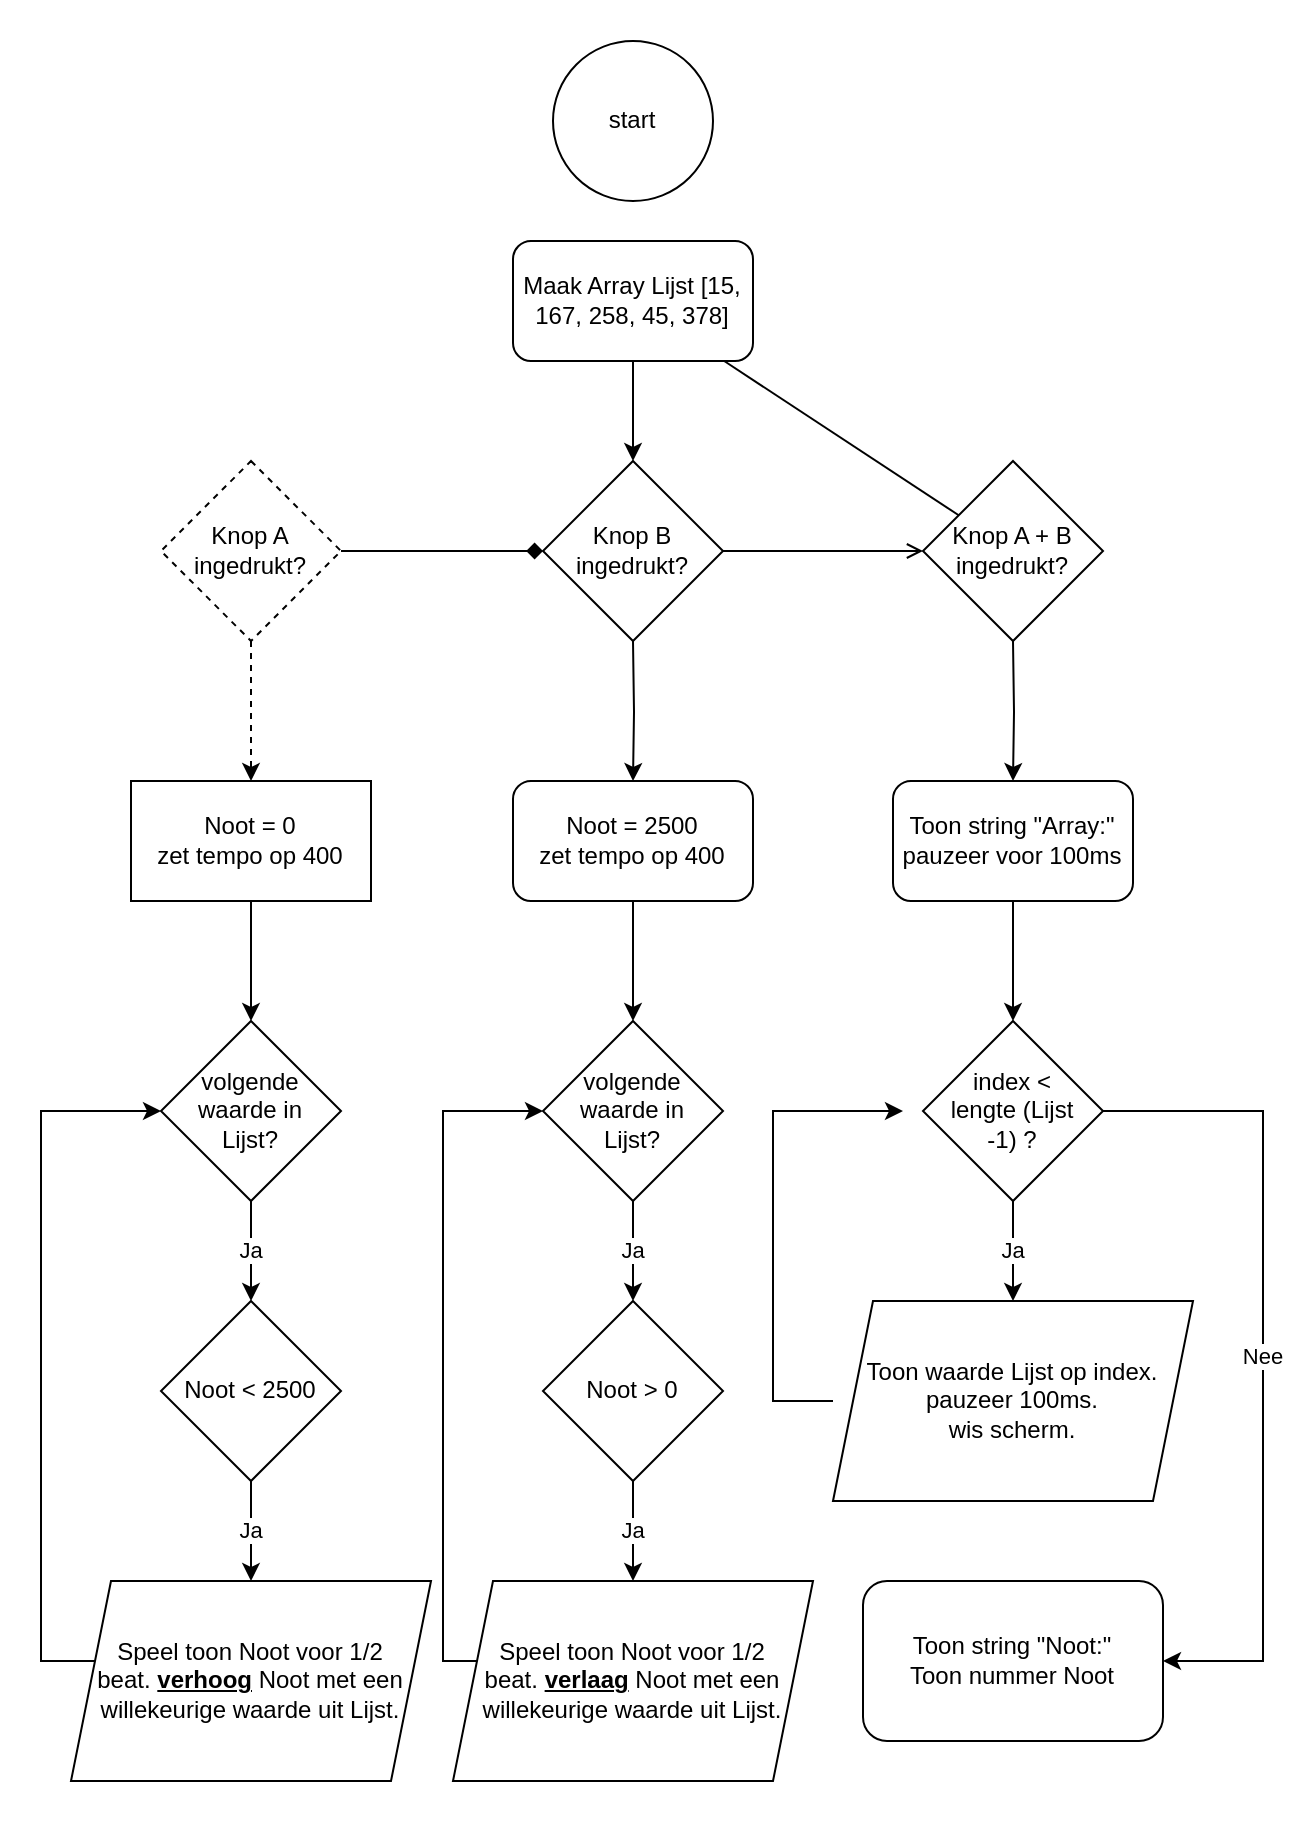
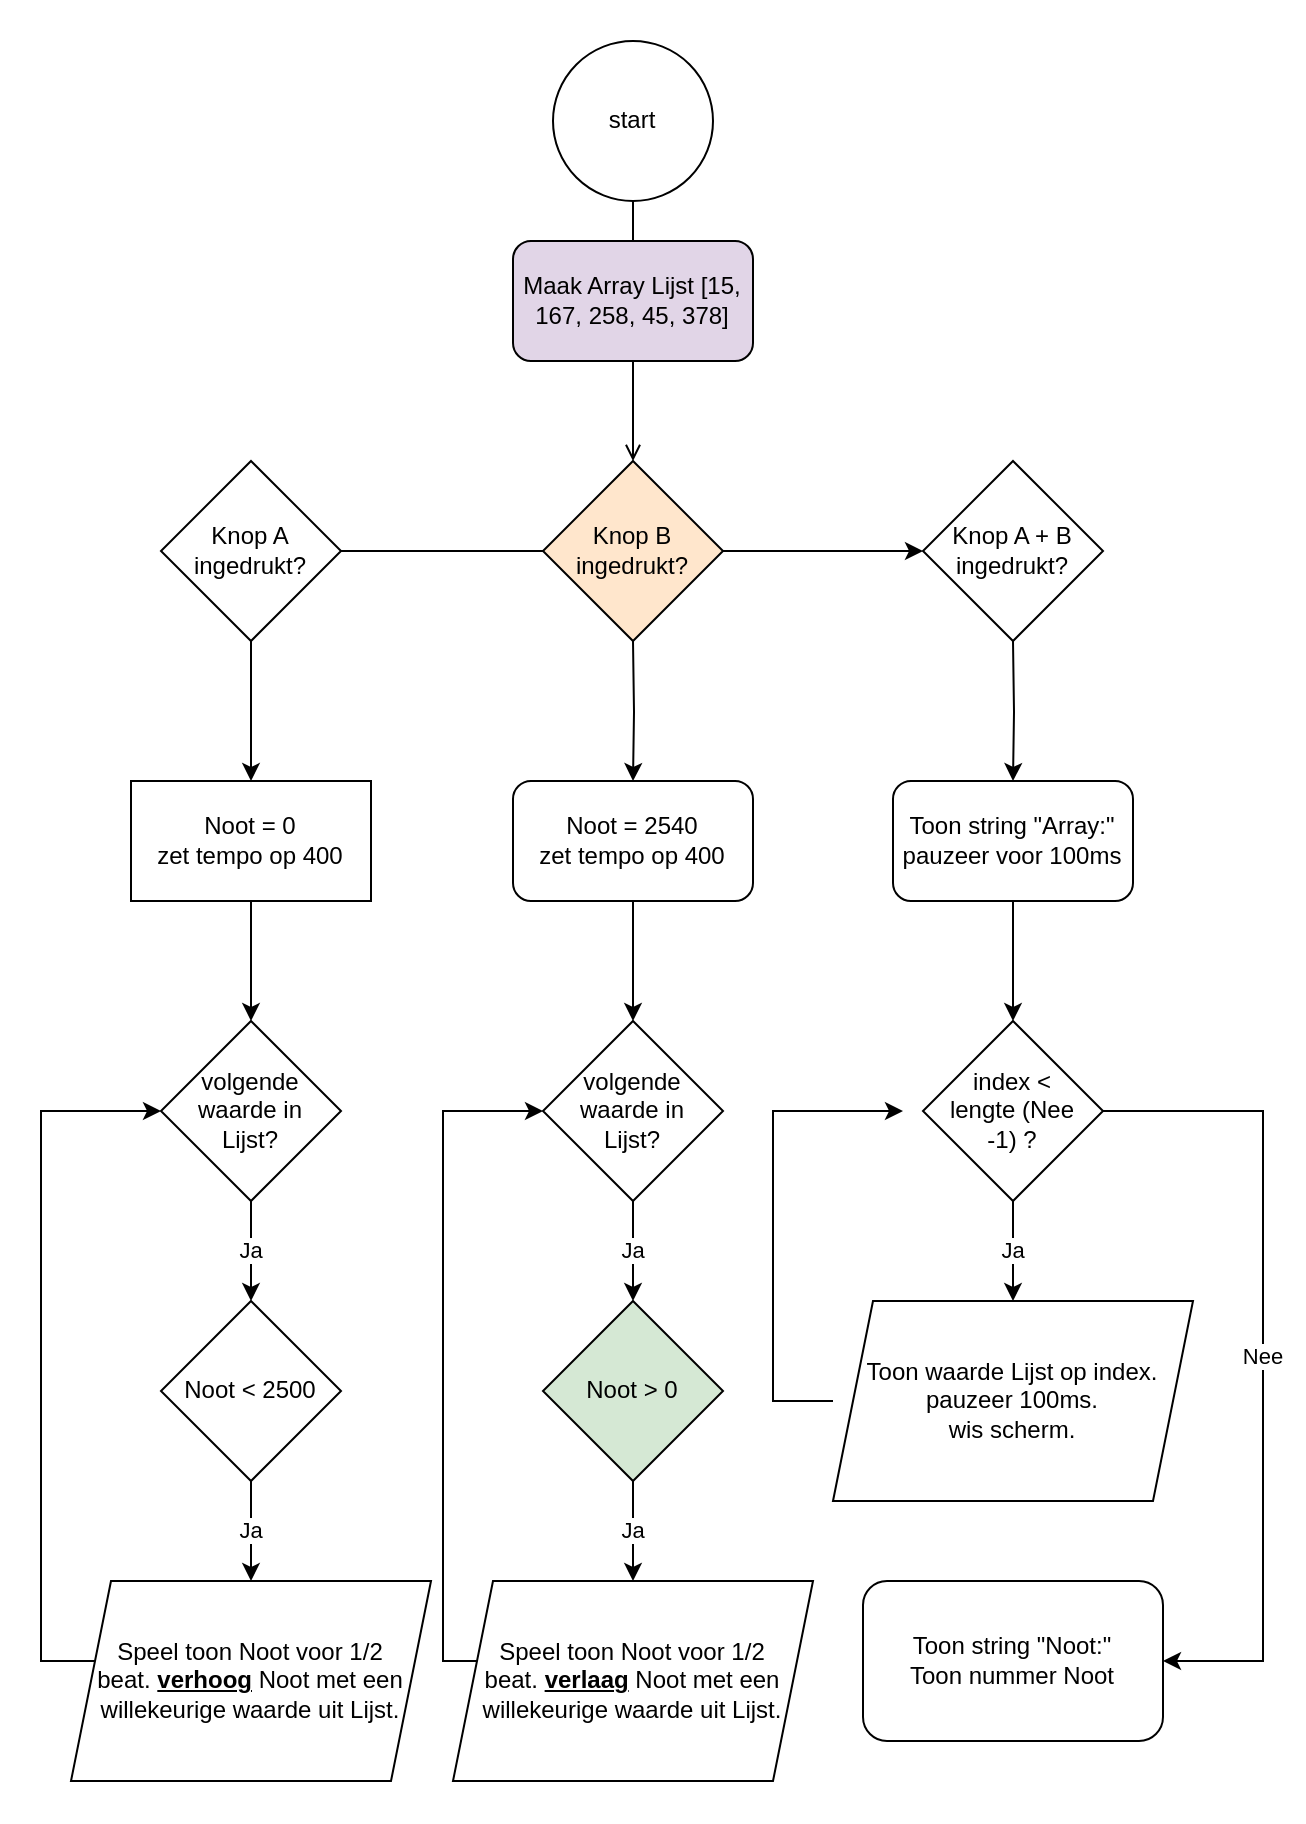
node "Maak Array Lijst [15, 167, 258, 45, 378]": fillcolor #ffffff -> #e1d5e7
edge "Maak Array Lijst [15, 167, 258, 45, 378]" -- "Knop A + B ingedrukt?": now "Maak Array Lijst [15, 167, 258, 45, 378]" -- "start"
edge "Maak Array Lijst [15, 167, 258, 45, 378]" -> "Knop B ingedrukt?": arrowhead classic -> open
node "Knop A ingedrukt?": style dashed -> solid
edge "Knop A ingedrukt?" -> "Knop B ingedrukt?": arrowhead diamond -> none
node "Knop B ingedrukt?": fillcolor #ffffff -> #ffe6cc
edge "Knop B ingedrukt?" -> "Knop A + B ingedrukt?": arrowhead open -> classic
edge "Knop A ingedrukt?" -> "Noot = 0 zet tempo op 400": style dashed -> solid
node "Noot = 2500 zet tempo op 400": label "Noot = 2500 zet tempo op 400" -> "Noot = 2540 zet tempo op 400"
node "index < lengte (Lijst -1) ?": label "index < lengte (Lijst -1) ?" -> "index < lengte (Nee -1) ?"
node "Noot > 0": fillcolor #ffffff -> #d5e8d4
